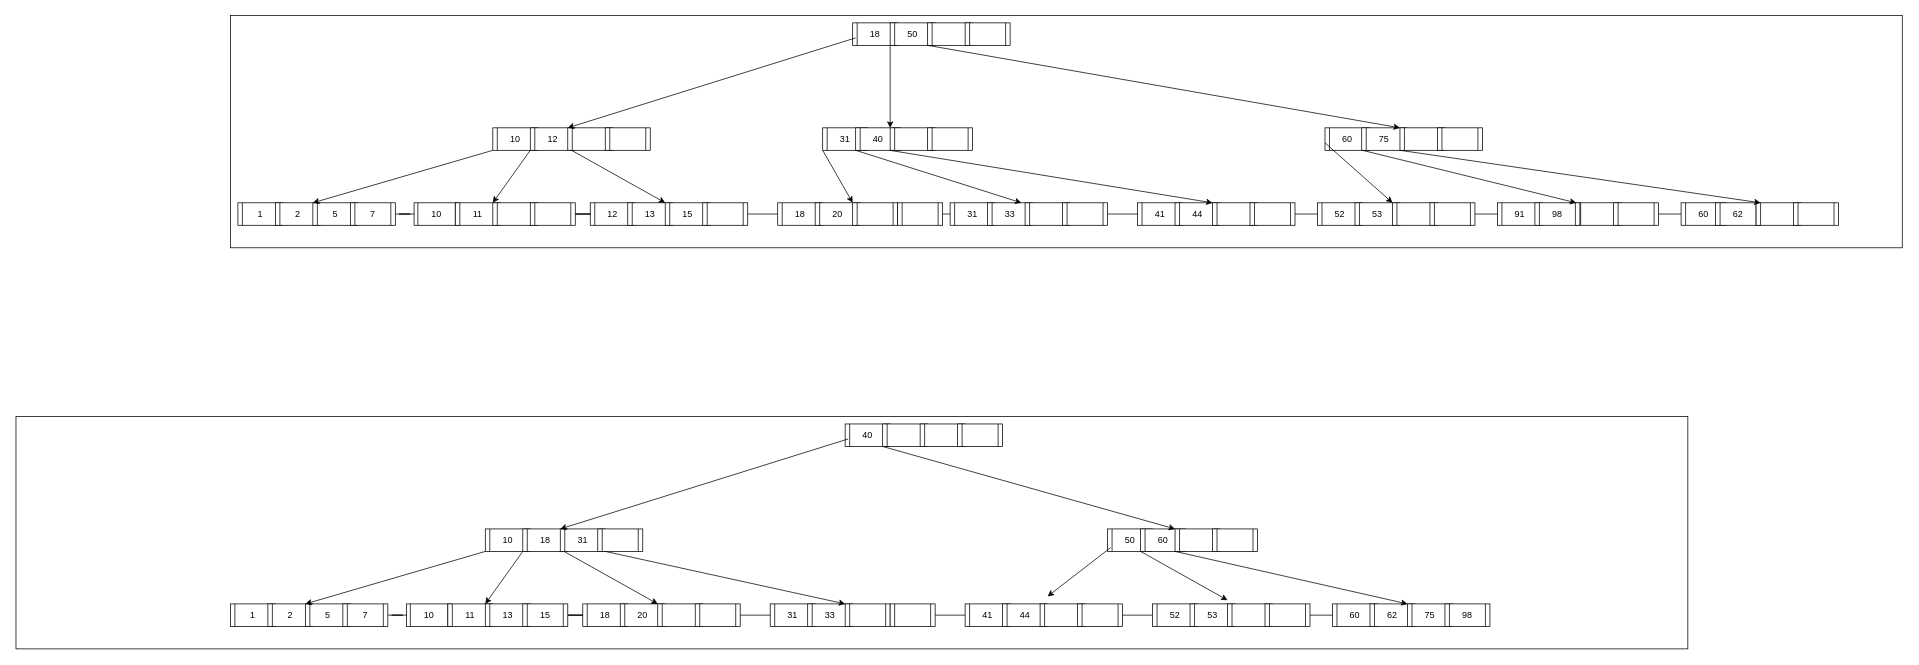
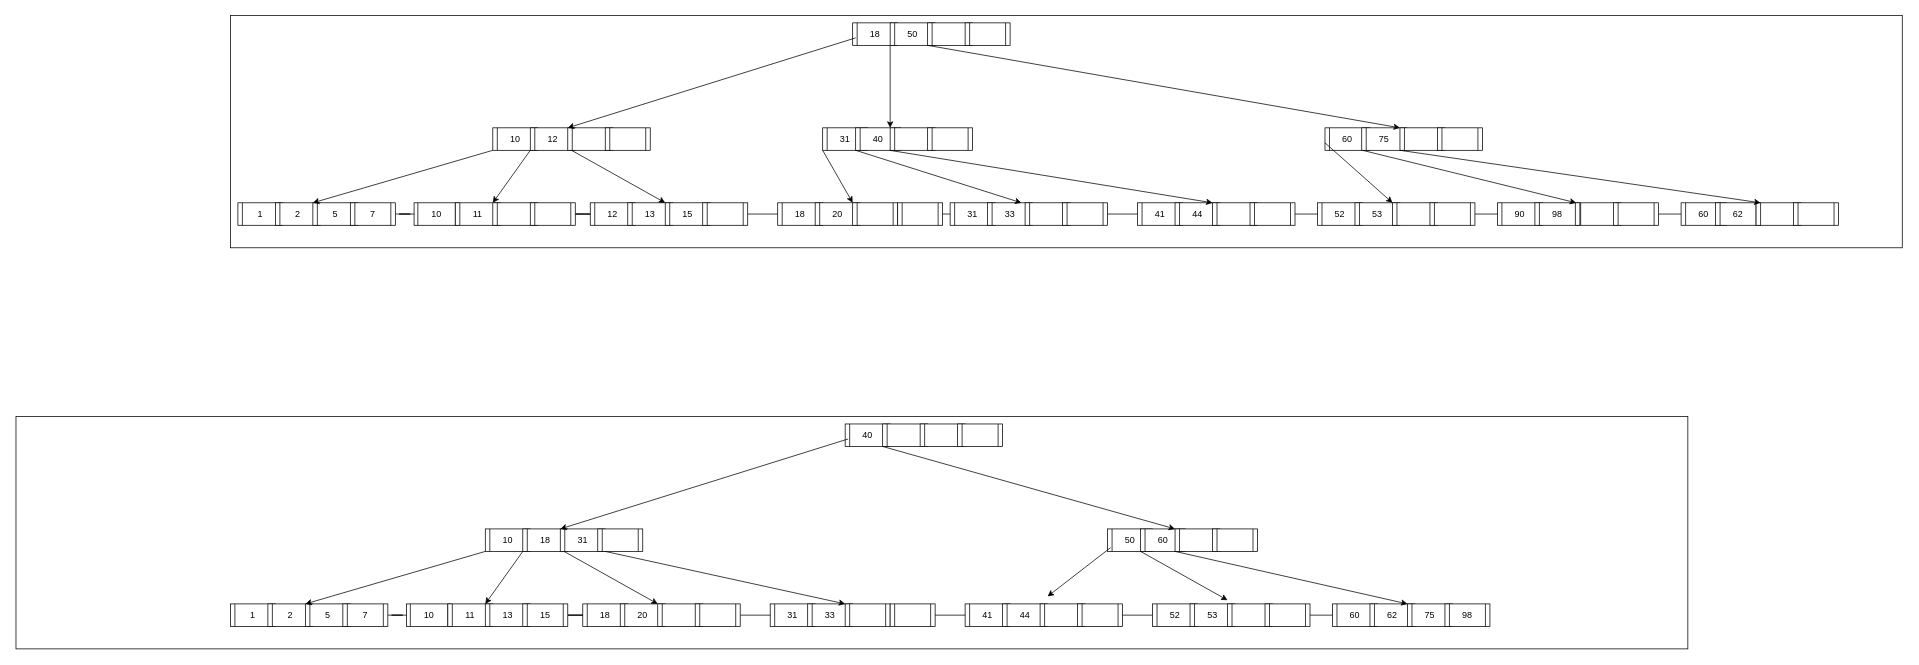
node "91": label "91" -> "90"
